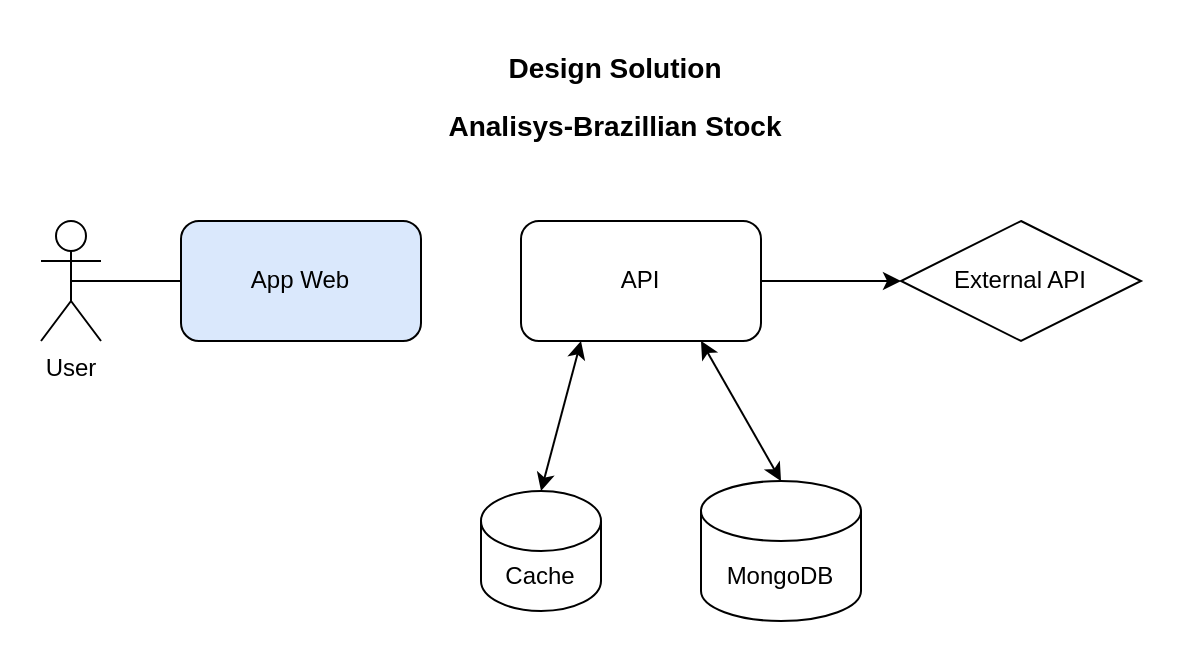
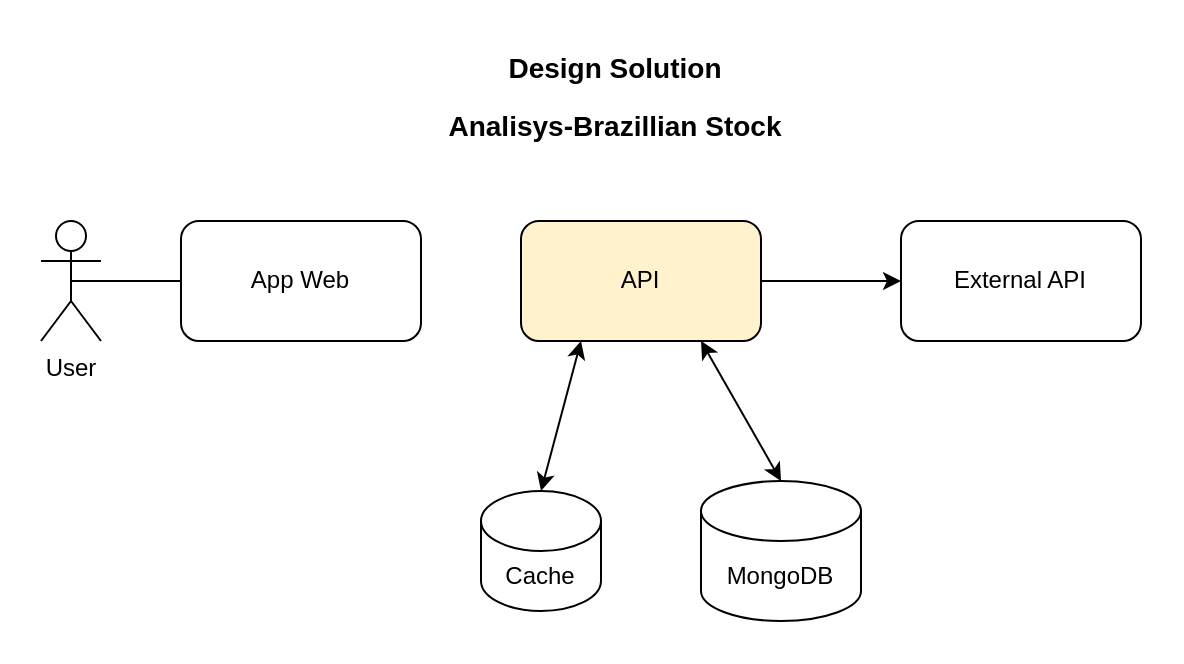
node "App Web": fillcolor #dae8fc -> #ffffff
node "API": fillcolor #ffffff -> #fff2cc
node "External API": shape diamond -> rounded rectangle
